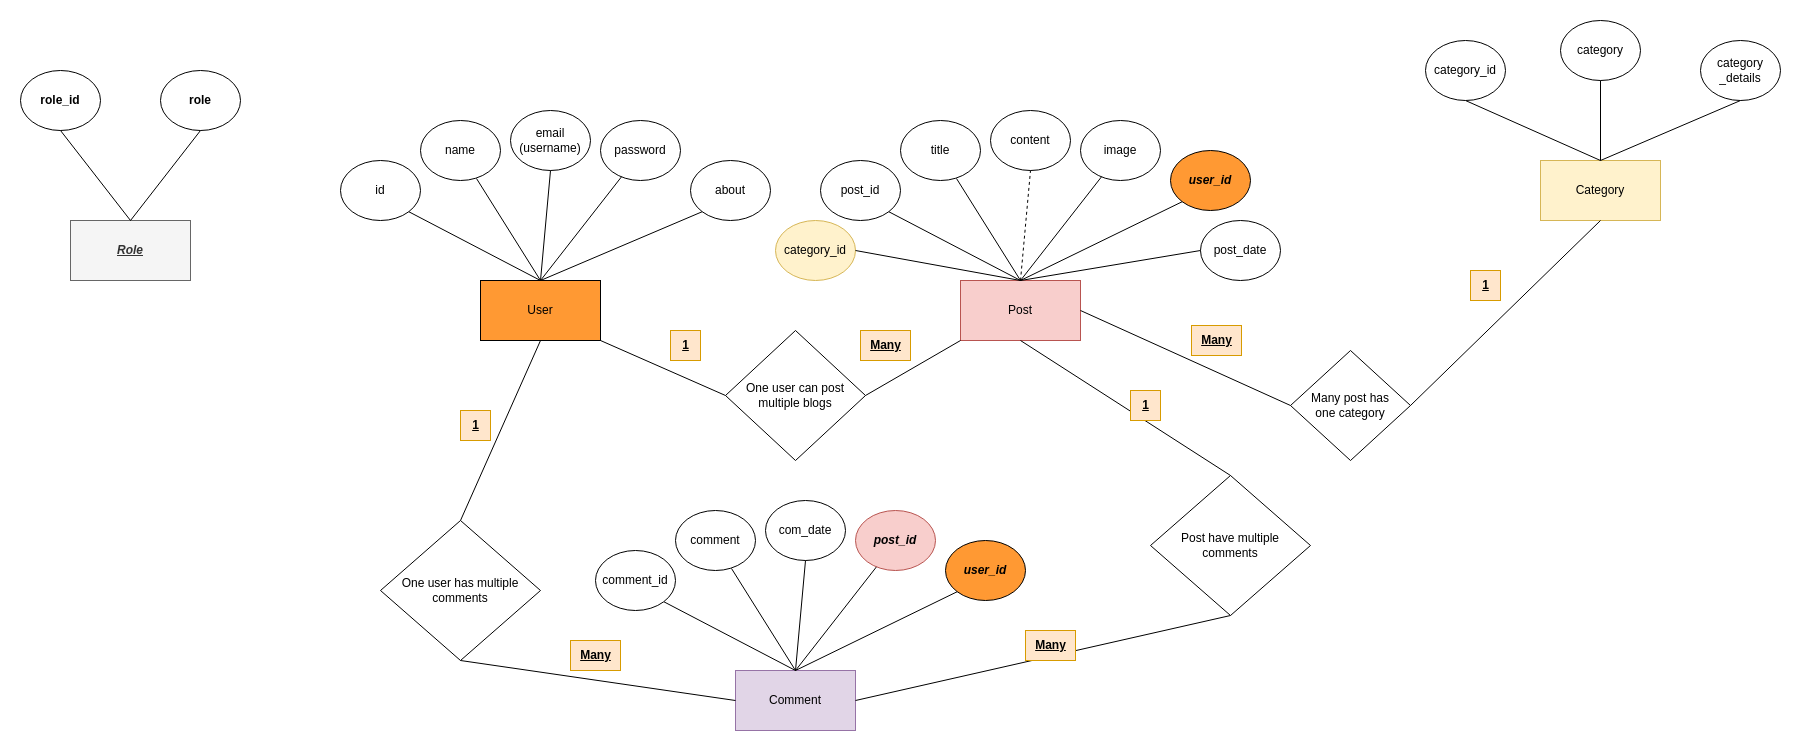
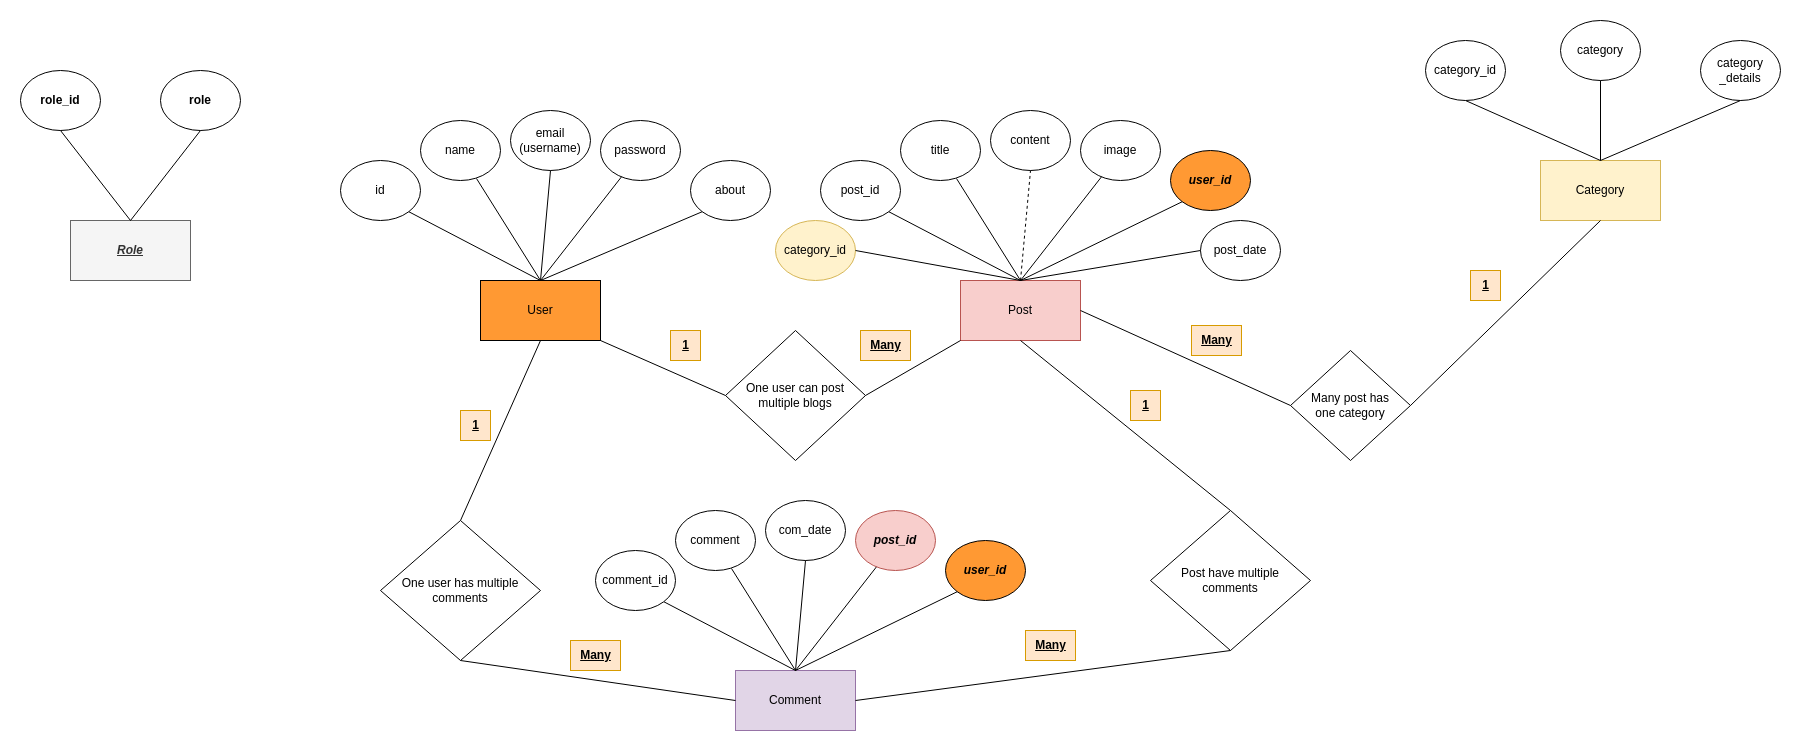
node "Post have multiple comments": moved (1231, 546) -> (1231, 581)
